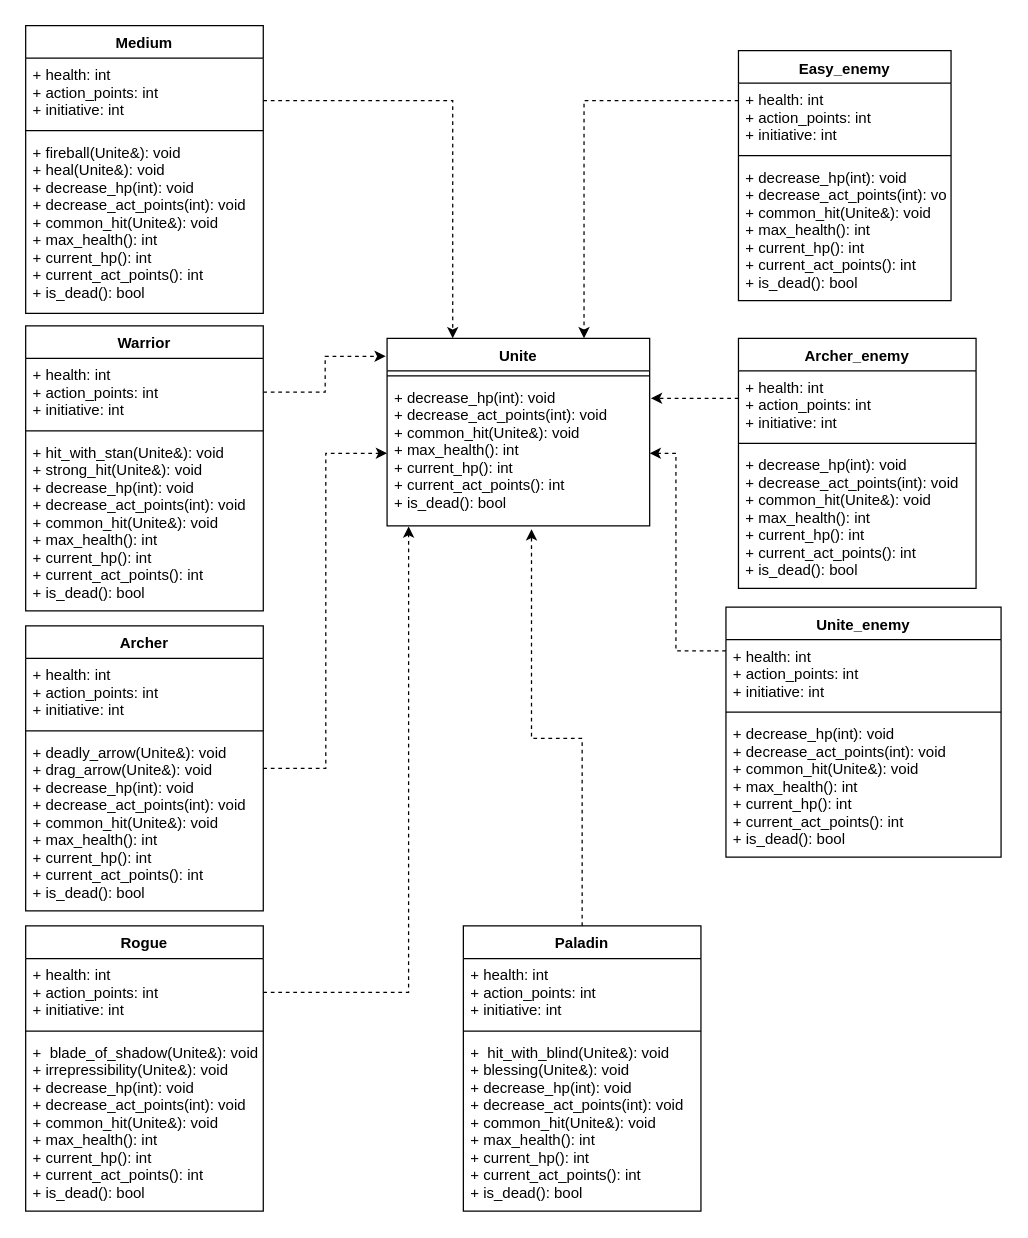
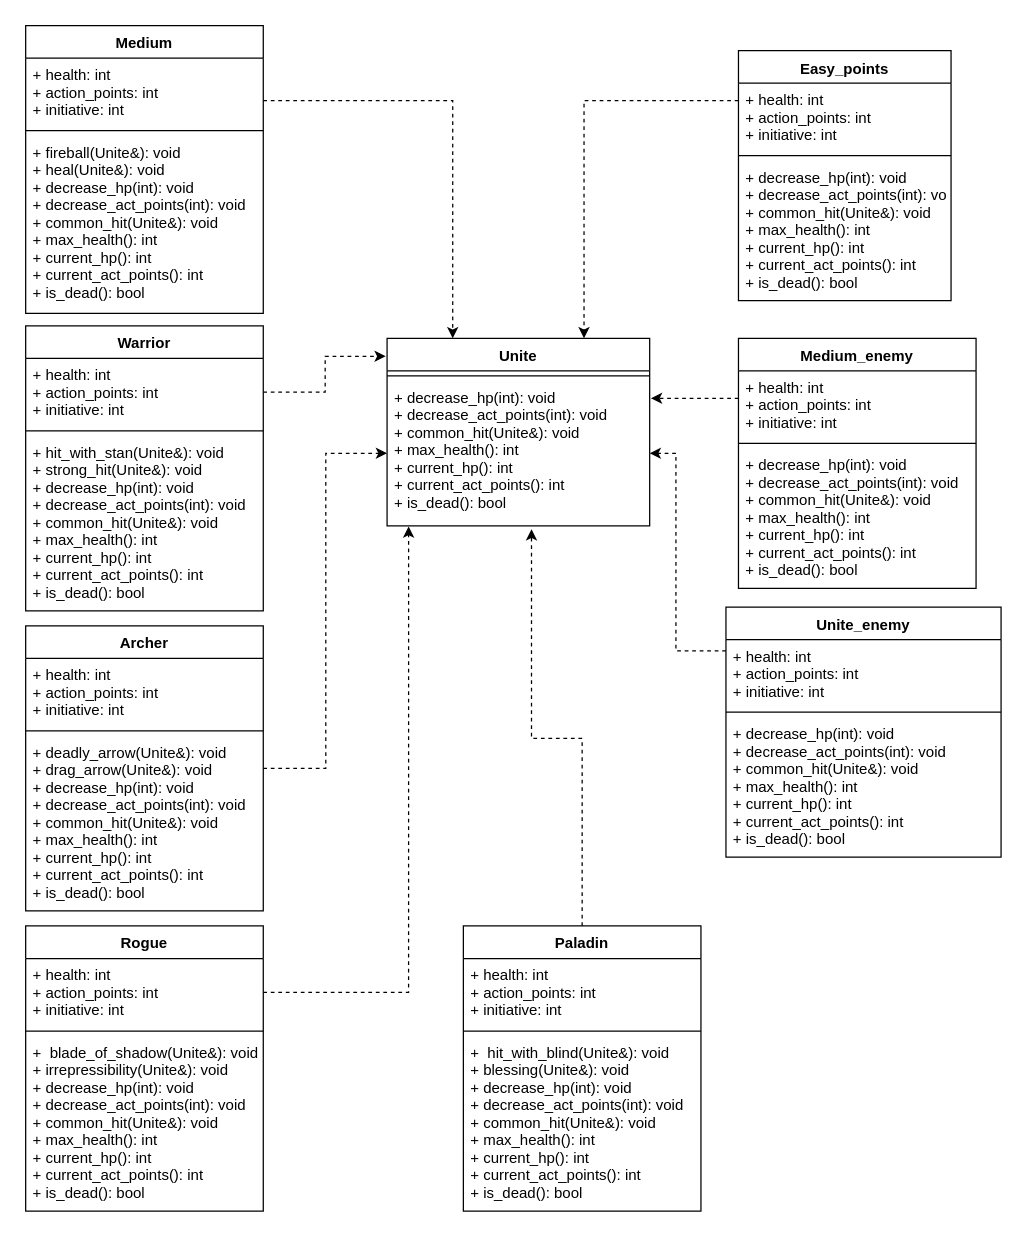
node "Easy_enemy": label "Easy_enemy" -> "Easy_points"
node "Archer_enemy": label "Archer_enemy" -> "Medium_enemy"
